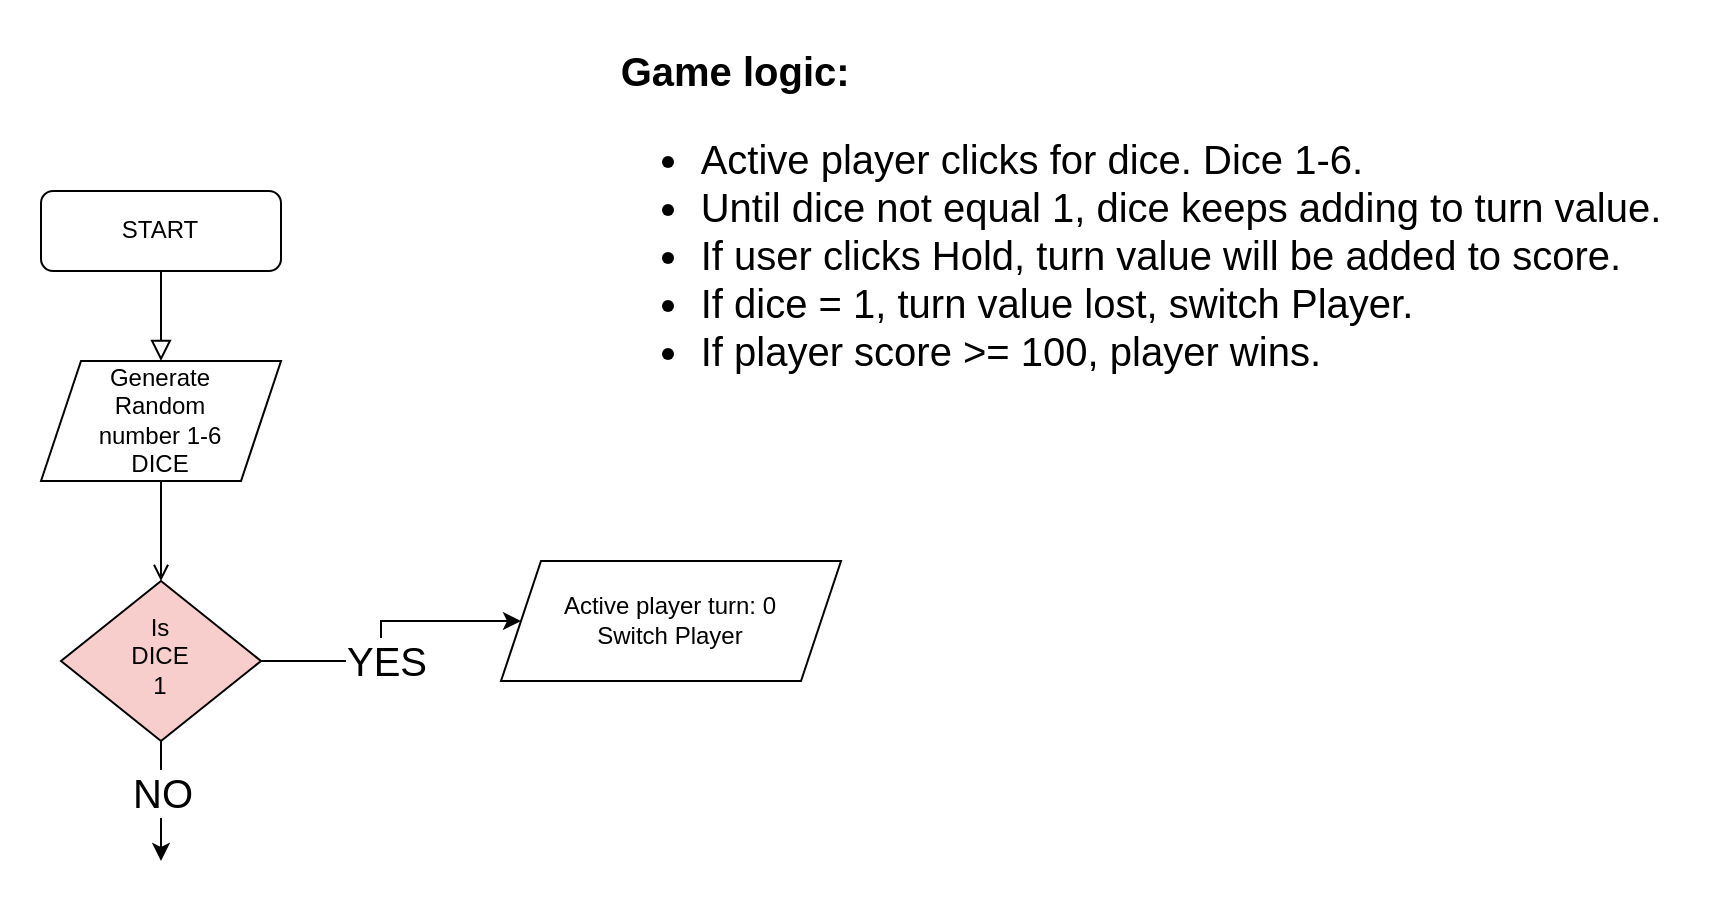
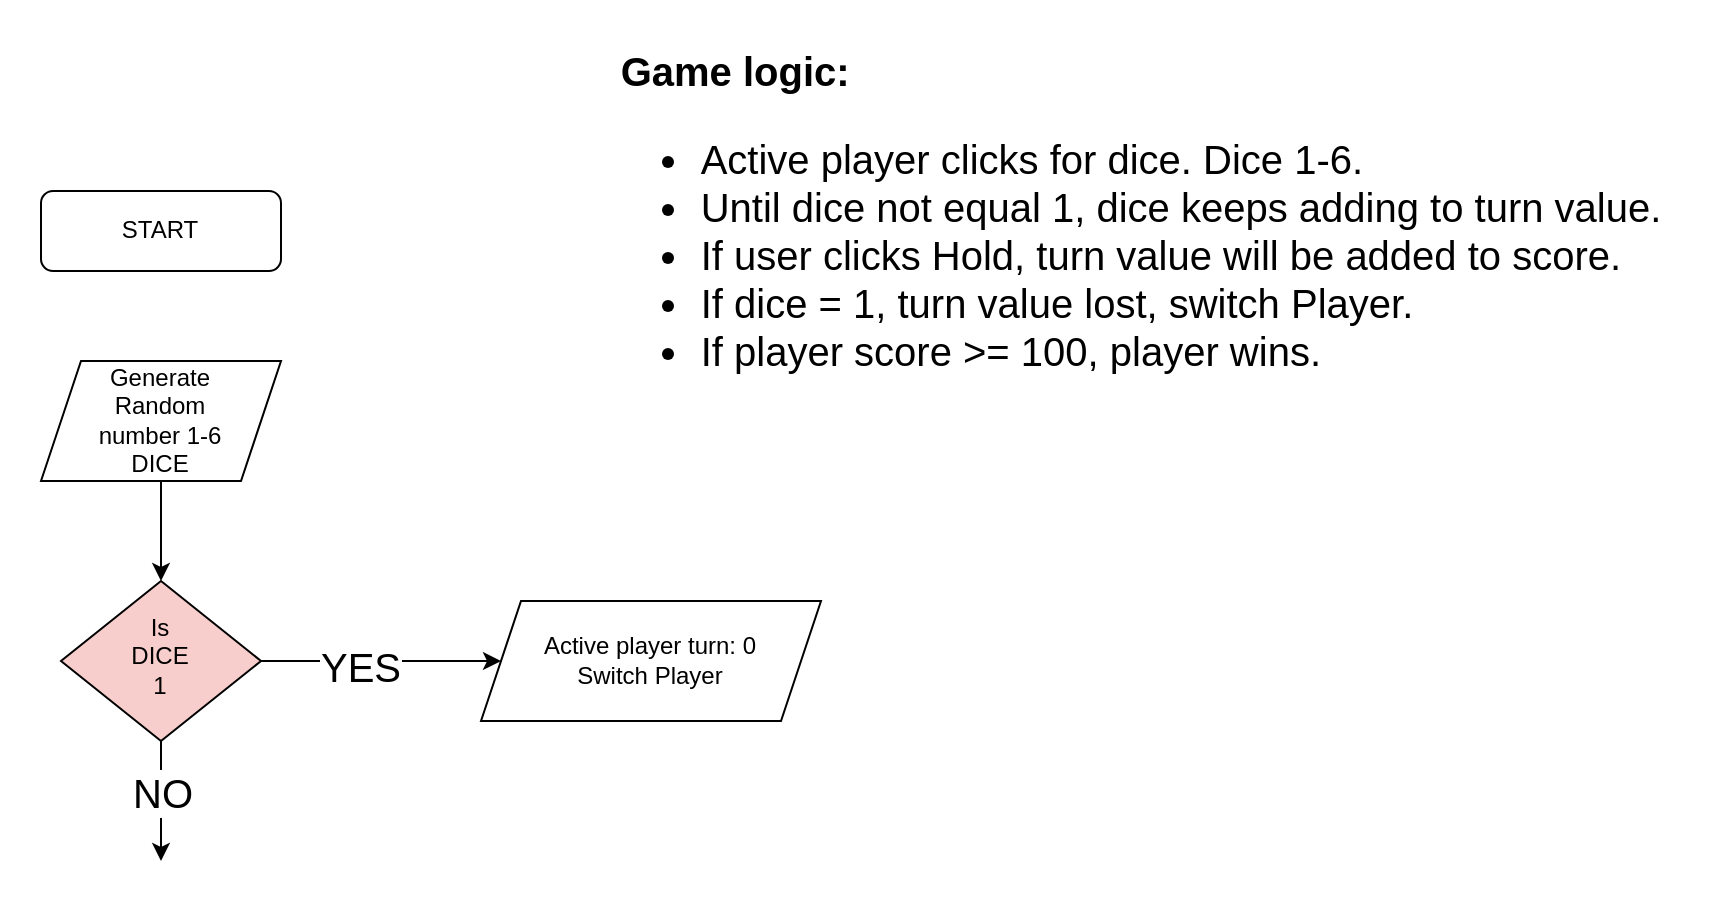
edge "START" -> "Generate Random number 1-6 DICE": removed
edge "Generate Random number 1-6 DICE" -> "Is DICE 1": arrowhead open -> classic
node "Active player turn: 0 Switch Player": moved (671, 621) -> (651, 661)
